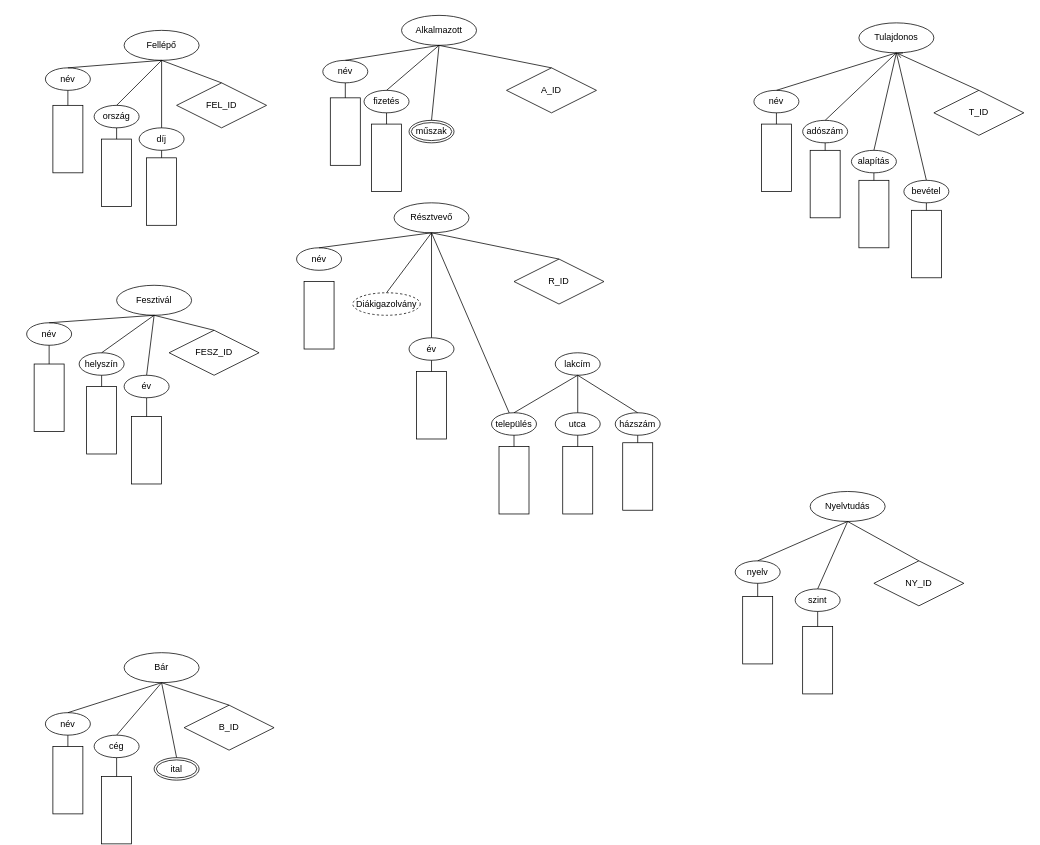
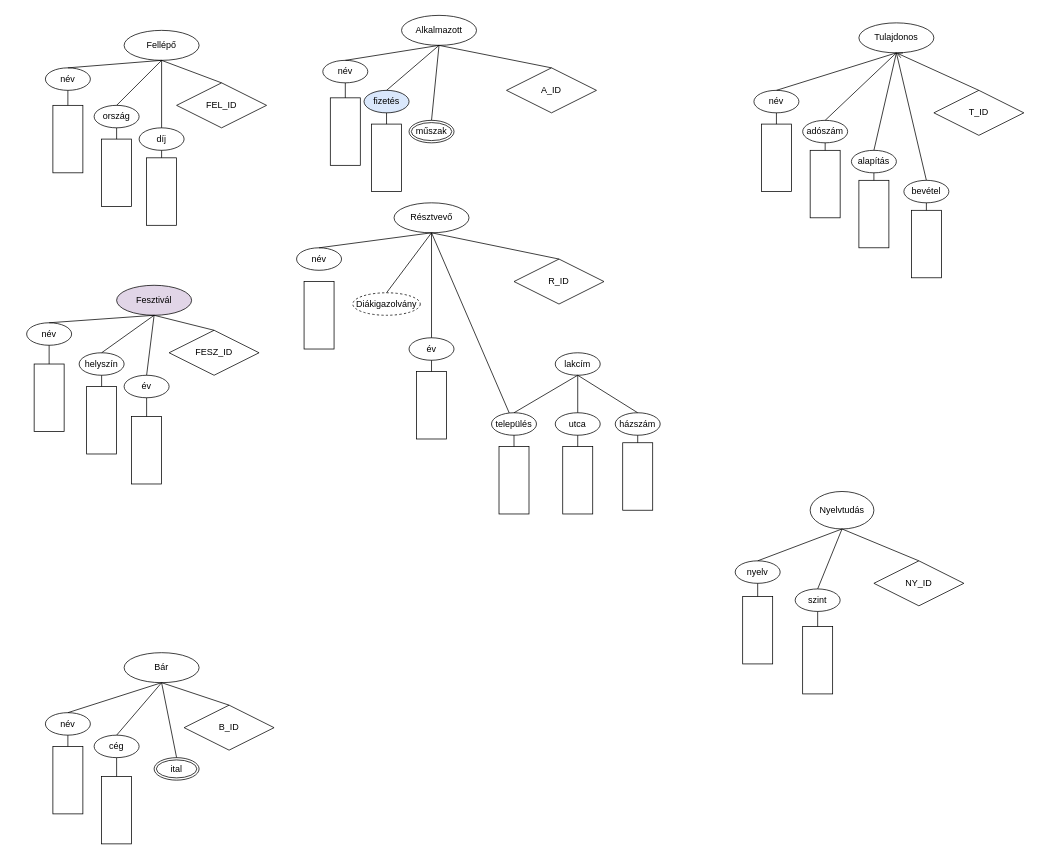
node "fizetés": fillcolor #ffffff -> #dae8fc
node "Fesztivál": fillcolor #ffffff -> #e1d5e7
node "Nyelvtudás": size 75x30 -> 64x38
